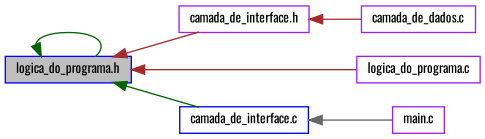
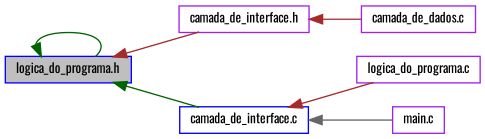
edge "logica_do_programa.c" -> "logica_do_programa.h": now "logica_do_programa.c" -> "camada_de_interface.c"
